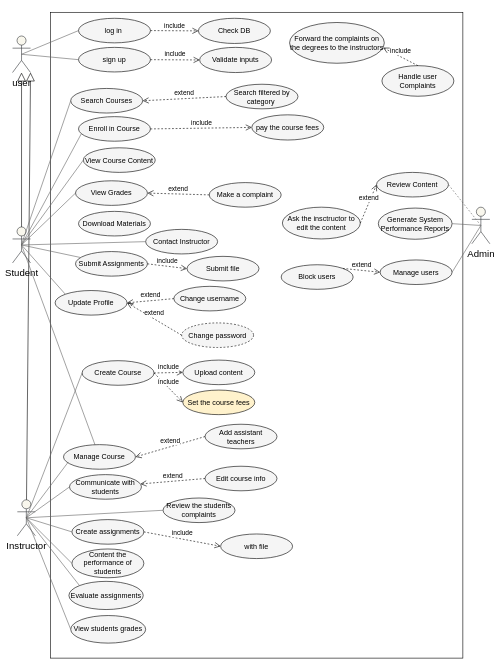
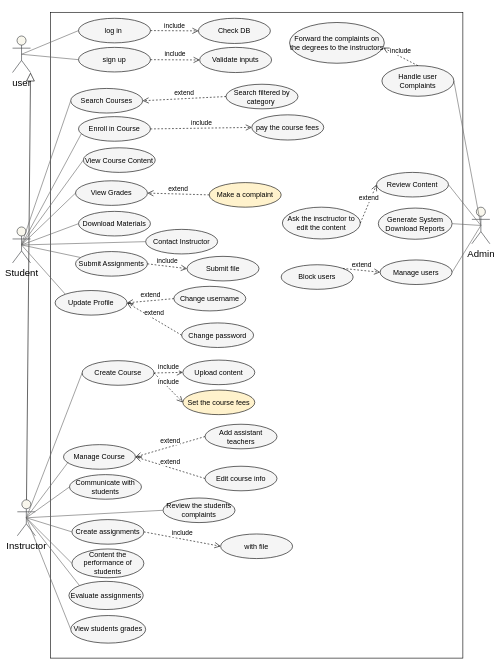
edge "Handle user Complaints" -- "Admin": added
edge "Student" -> "user": removed
node "Make a complaint": fillcolor #f5f5f5 -> #fff2cc
edge "Review Content" -- "Admin": style dashed -> solid
node "Generate System Performance Reports": label "Generate System Performance Reports" -> "Generate System Download Reports"
node "Change password": style dashed -> solid
edge "Student" -- "Manage Course": now "Student" -- "Download Materials"
edge "Edit course info" -> "Communicate with students": now "Edit course info" -> "Manage Course"
